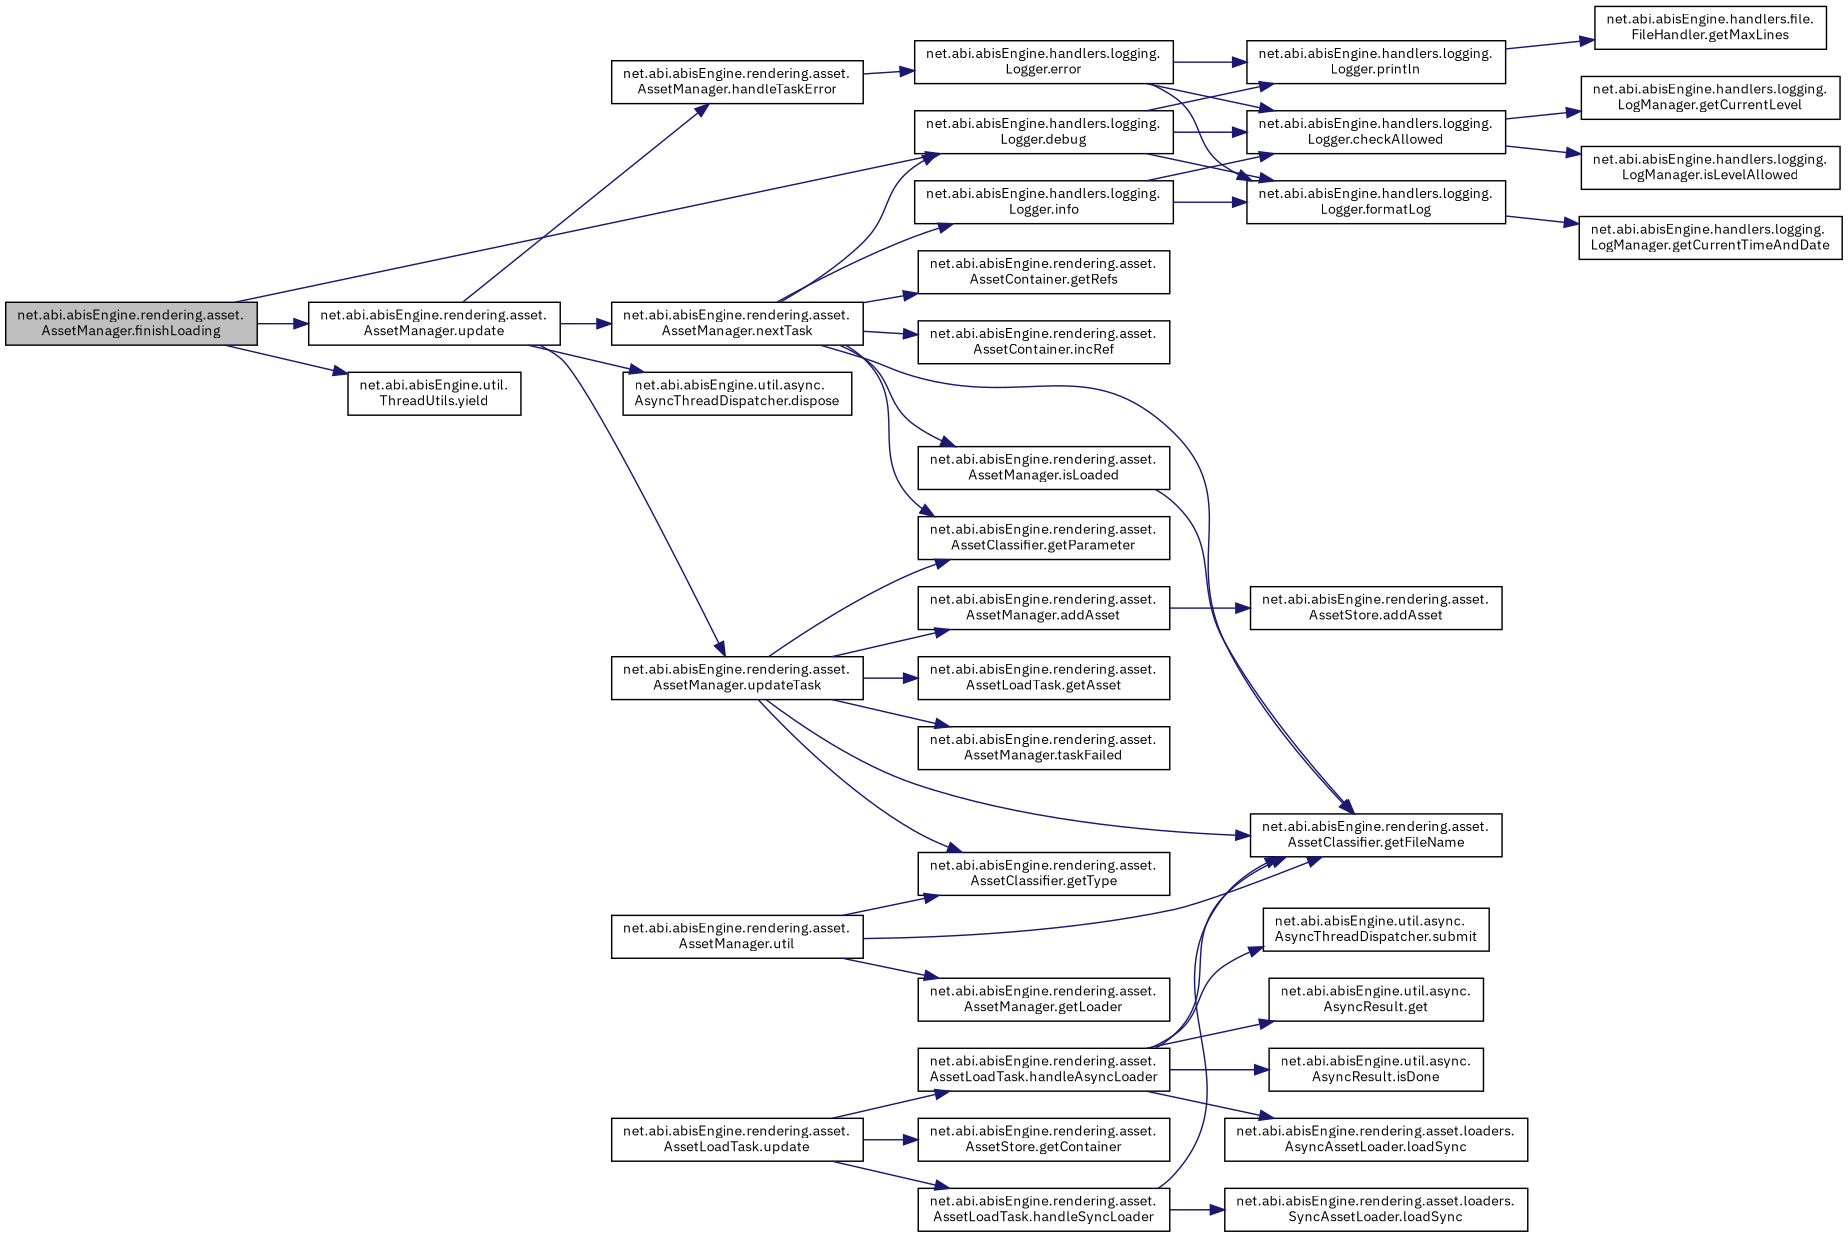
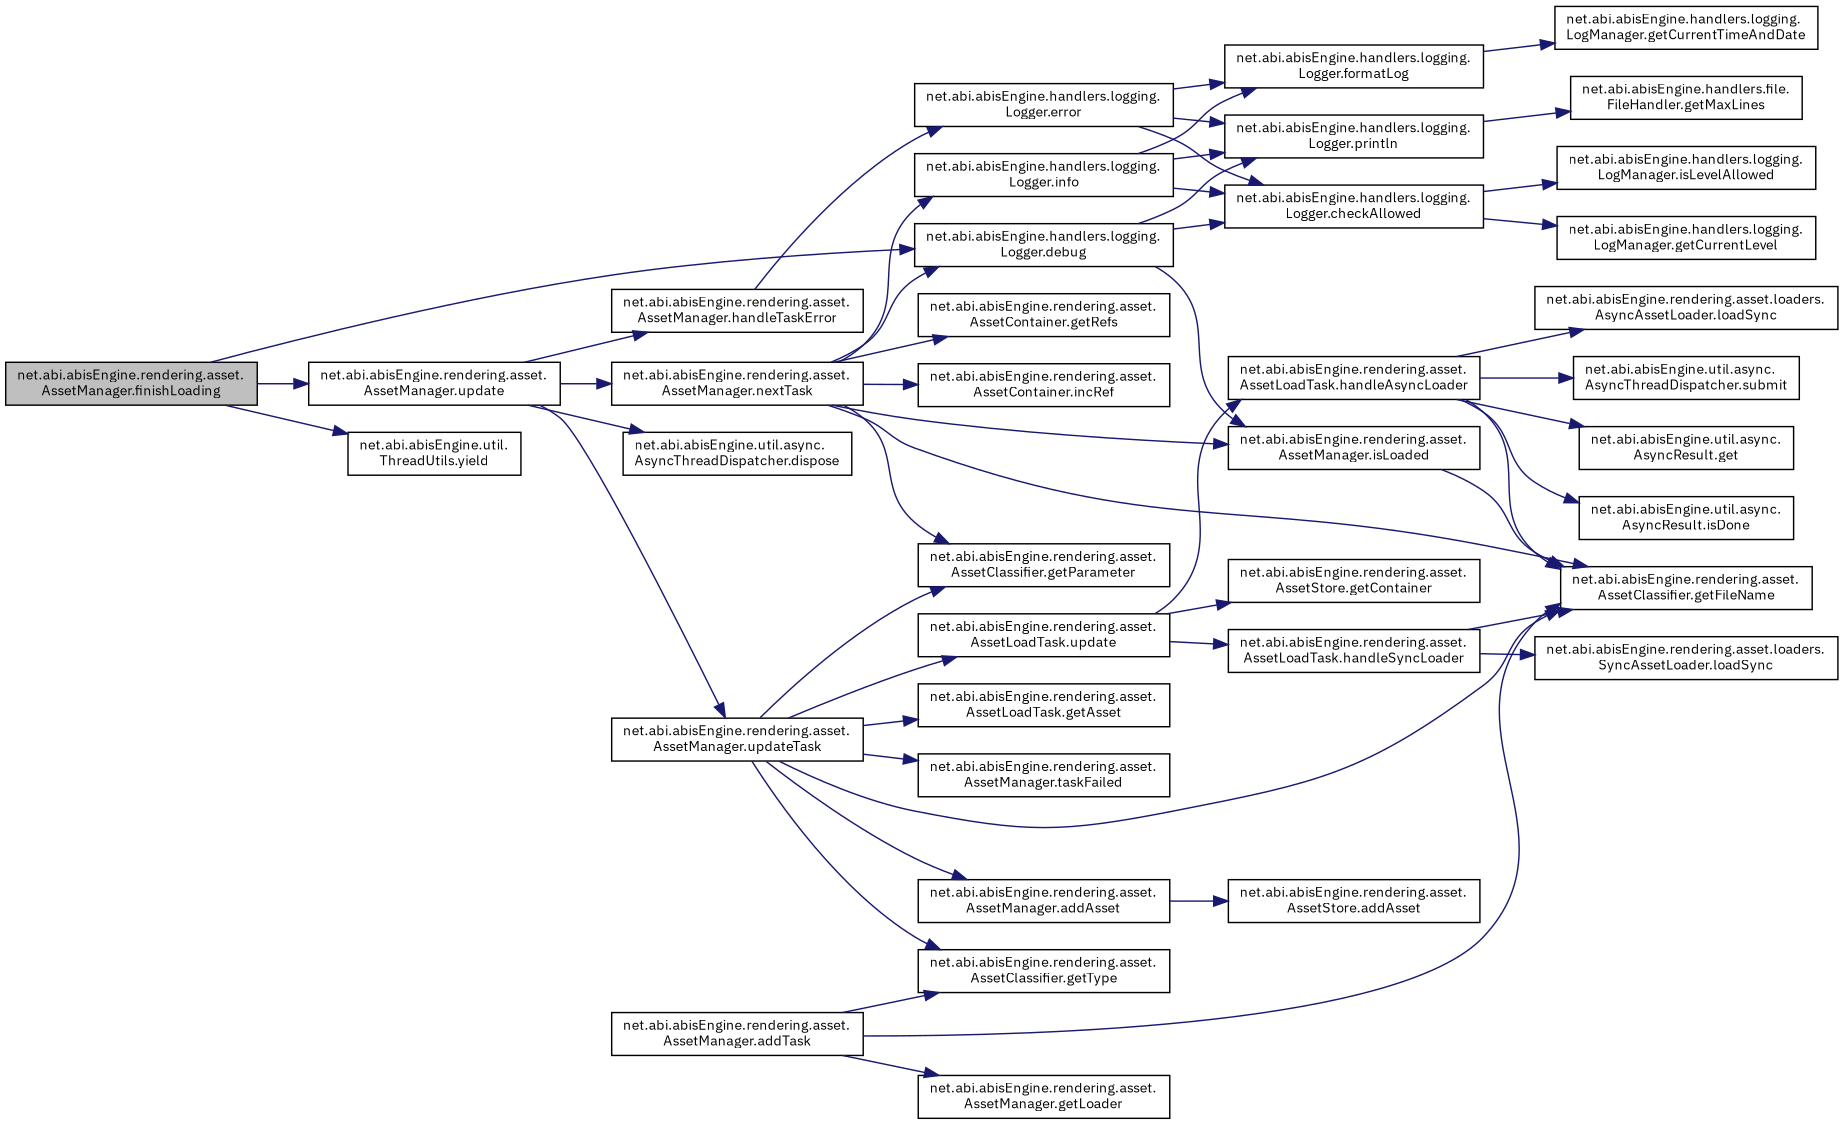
edge "net.abi.abisEngine.handlers.logging. Logger.info" -> "net.abi.abisEngine.handlers.logging. Logger.println": added
edge "net.abi.abisEngine.handlers.logging. Logger.debug" -> "net.abi.abisEngine.handlers.logging. Logger.formatLog": now "net.abi.abisEngine.handlers.logging. Logger.debug" -> "net.abi.abisEngine.rendering.asset. AssetManager.isLoaded"
edge "net.abi.abisEngine.rendering.asset. AssetManager.updateTask" -> "net.abi.abisEngine.rendering.asset. AssetLoadTask.update": added
node "net.abi.abisEngine.rendering.asset. AssetManager.util": label "net.abi.abisEngine.rendering.asset. AssetManager.util" -> "net.abi.abisEngine.rendering.asset. AssetManager.addTask"
